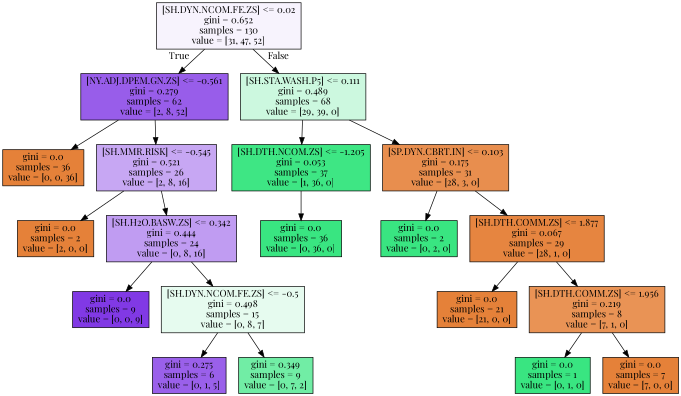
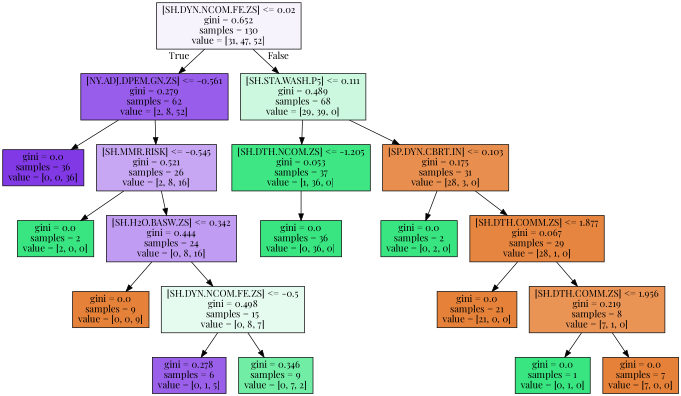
node "gini = 0.0 samples = 36 value = [0, 0, 36]": fillcolor #e58139ff -> #8139e5ff
node "gini = 0.0 samples = 2 value = [2, 0, 0]": fillcolor #e58139ff -> #39e581ff
node "gini = 0.0 samples = 9 value = [0, 0, 9]": fillcolor #8139e5ff -> #e58139ff
node "gini = 0.275 samples = 6 value = [0, 1, 5]": label "gini = 0.275 samples = 6 value = [0, 1, 5]" -> "gini = 0.278 samples = 6 value = [0, 1, 5]"
node "gini = 0.349 samples = 9 value = [0, 7, 2]": label "gini = 0.349 samples = 9 value = [0, 7, 2]" -> "gini = 0.346 samples = 9 value = [0, 7, 2]"
